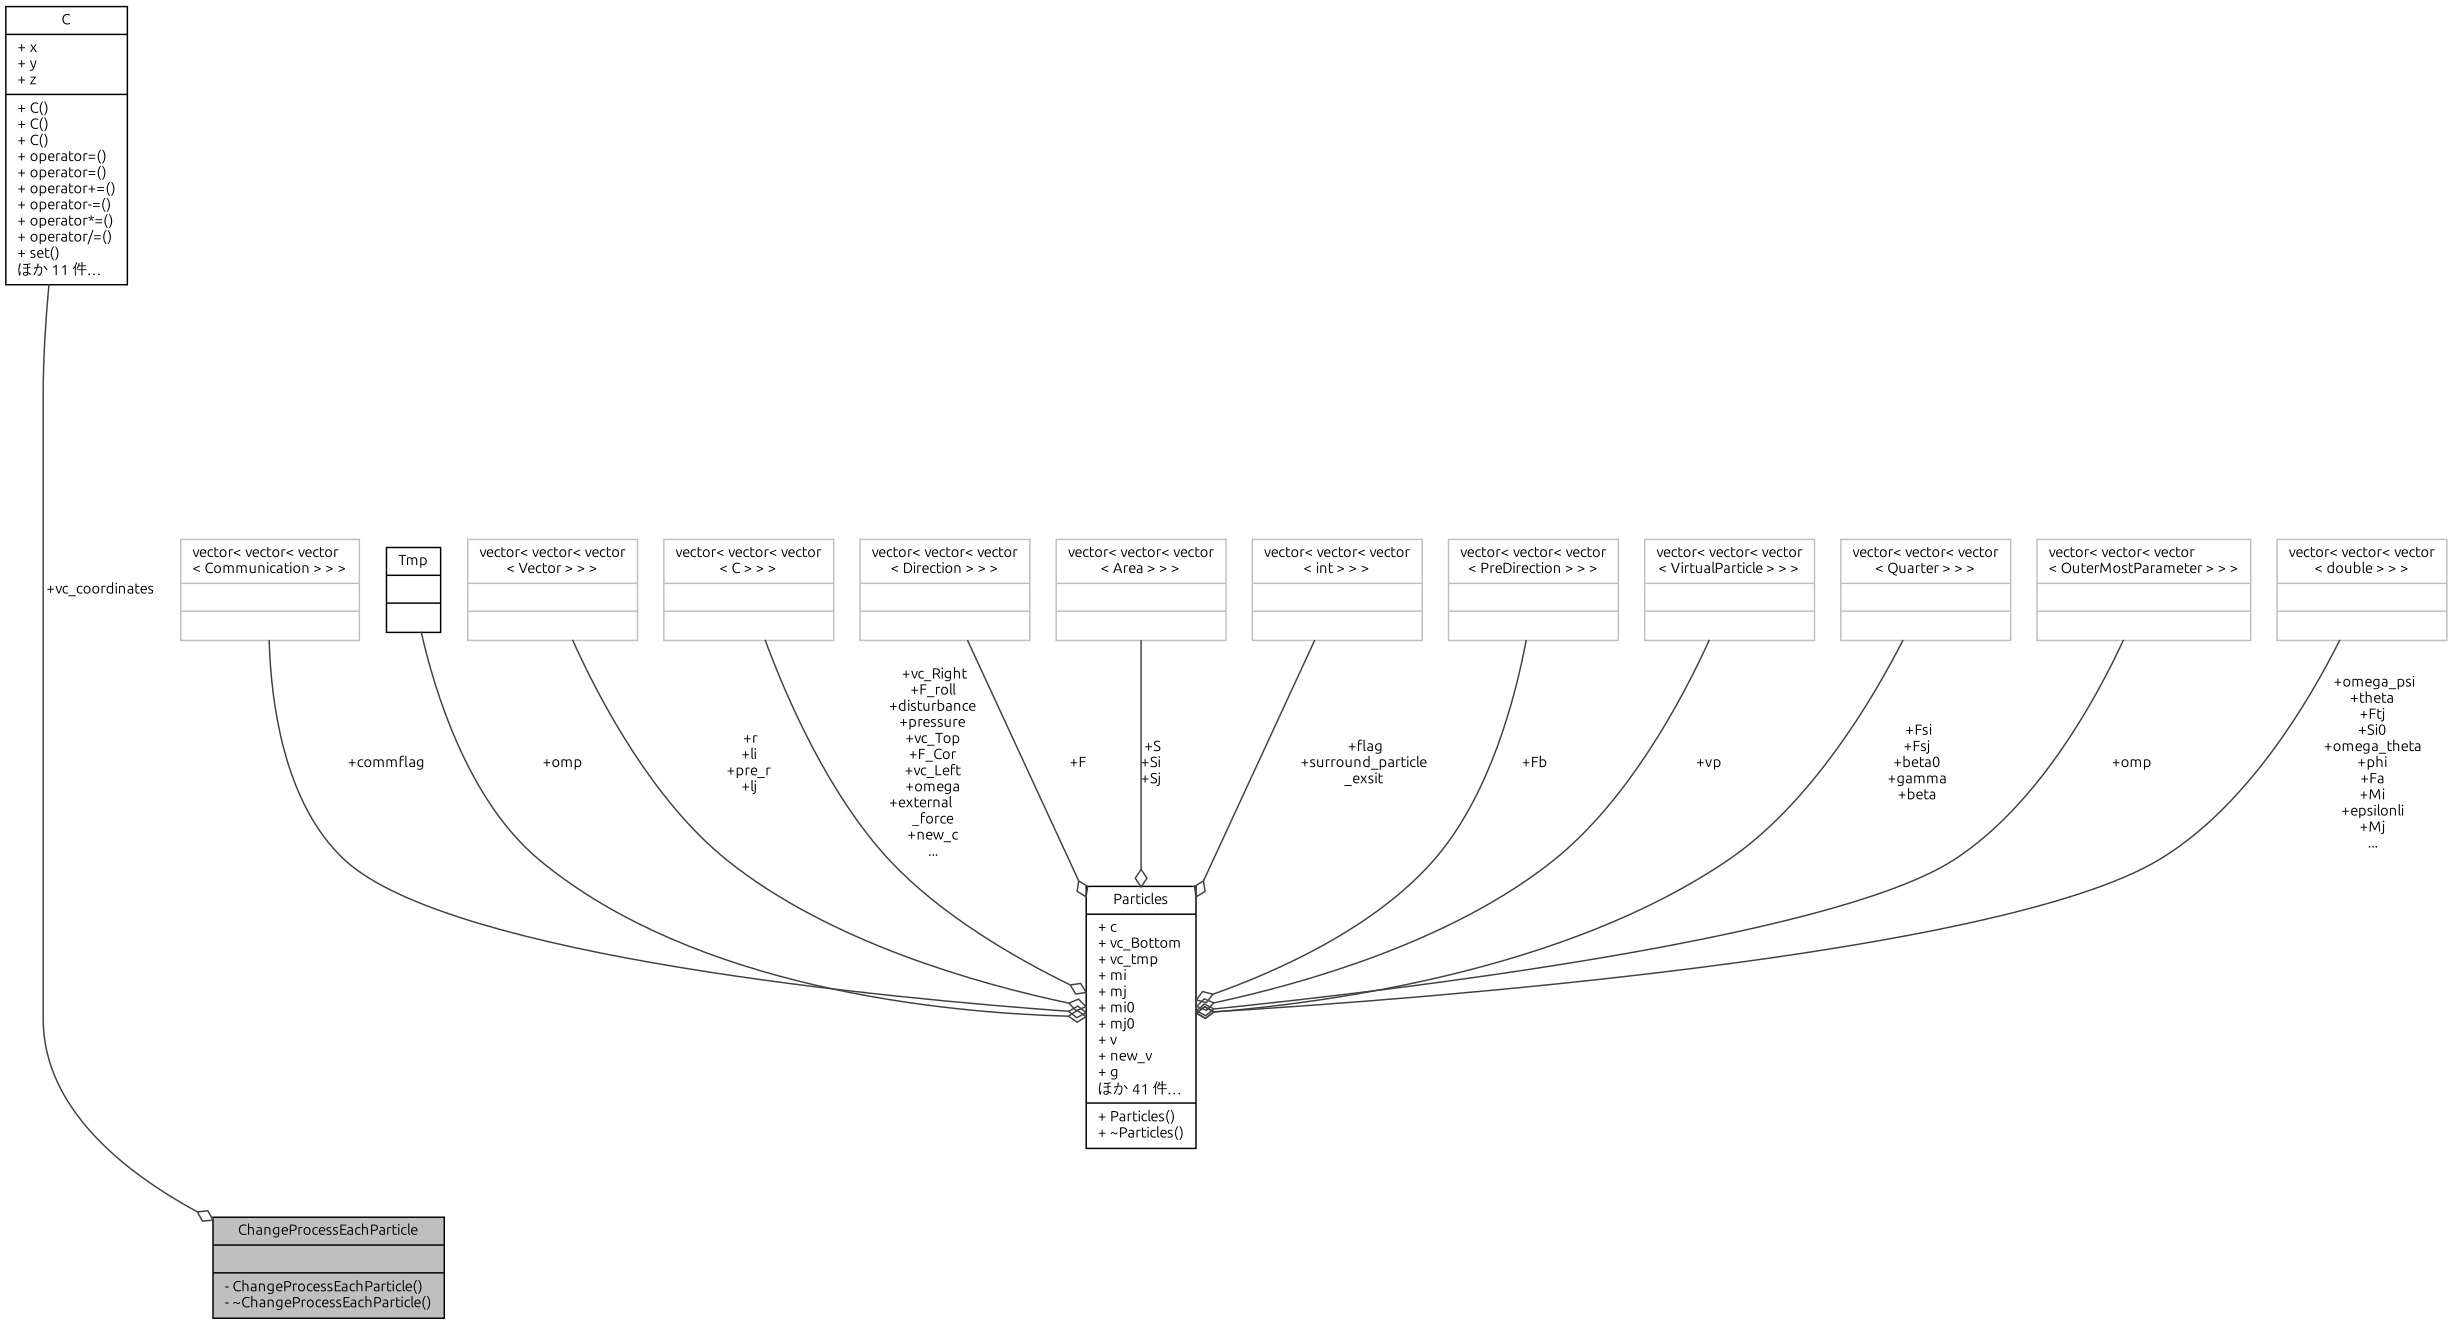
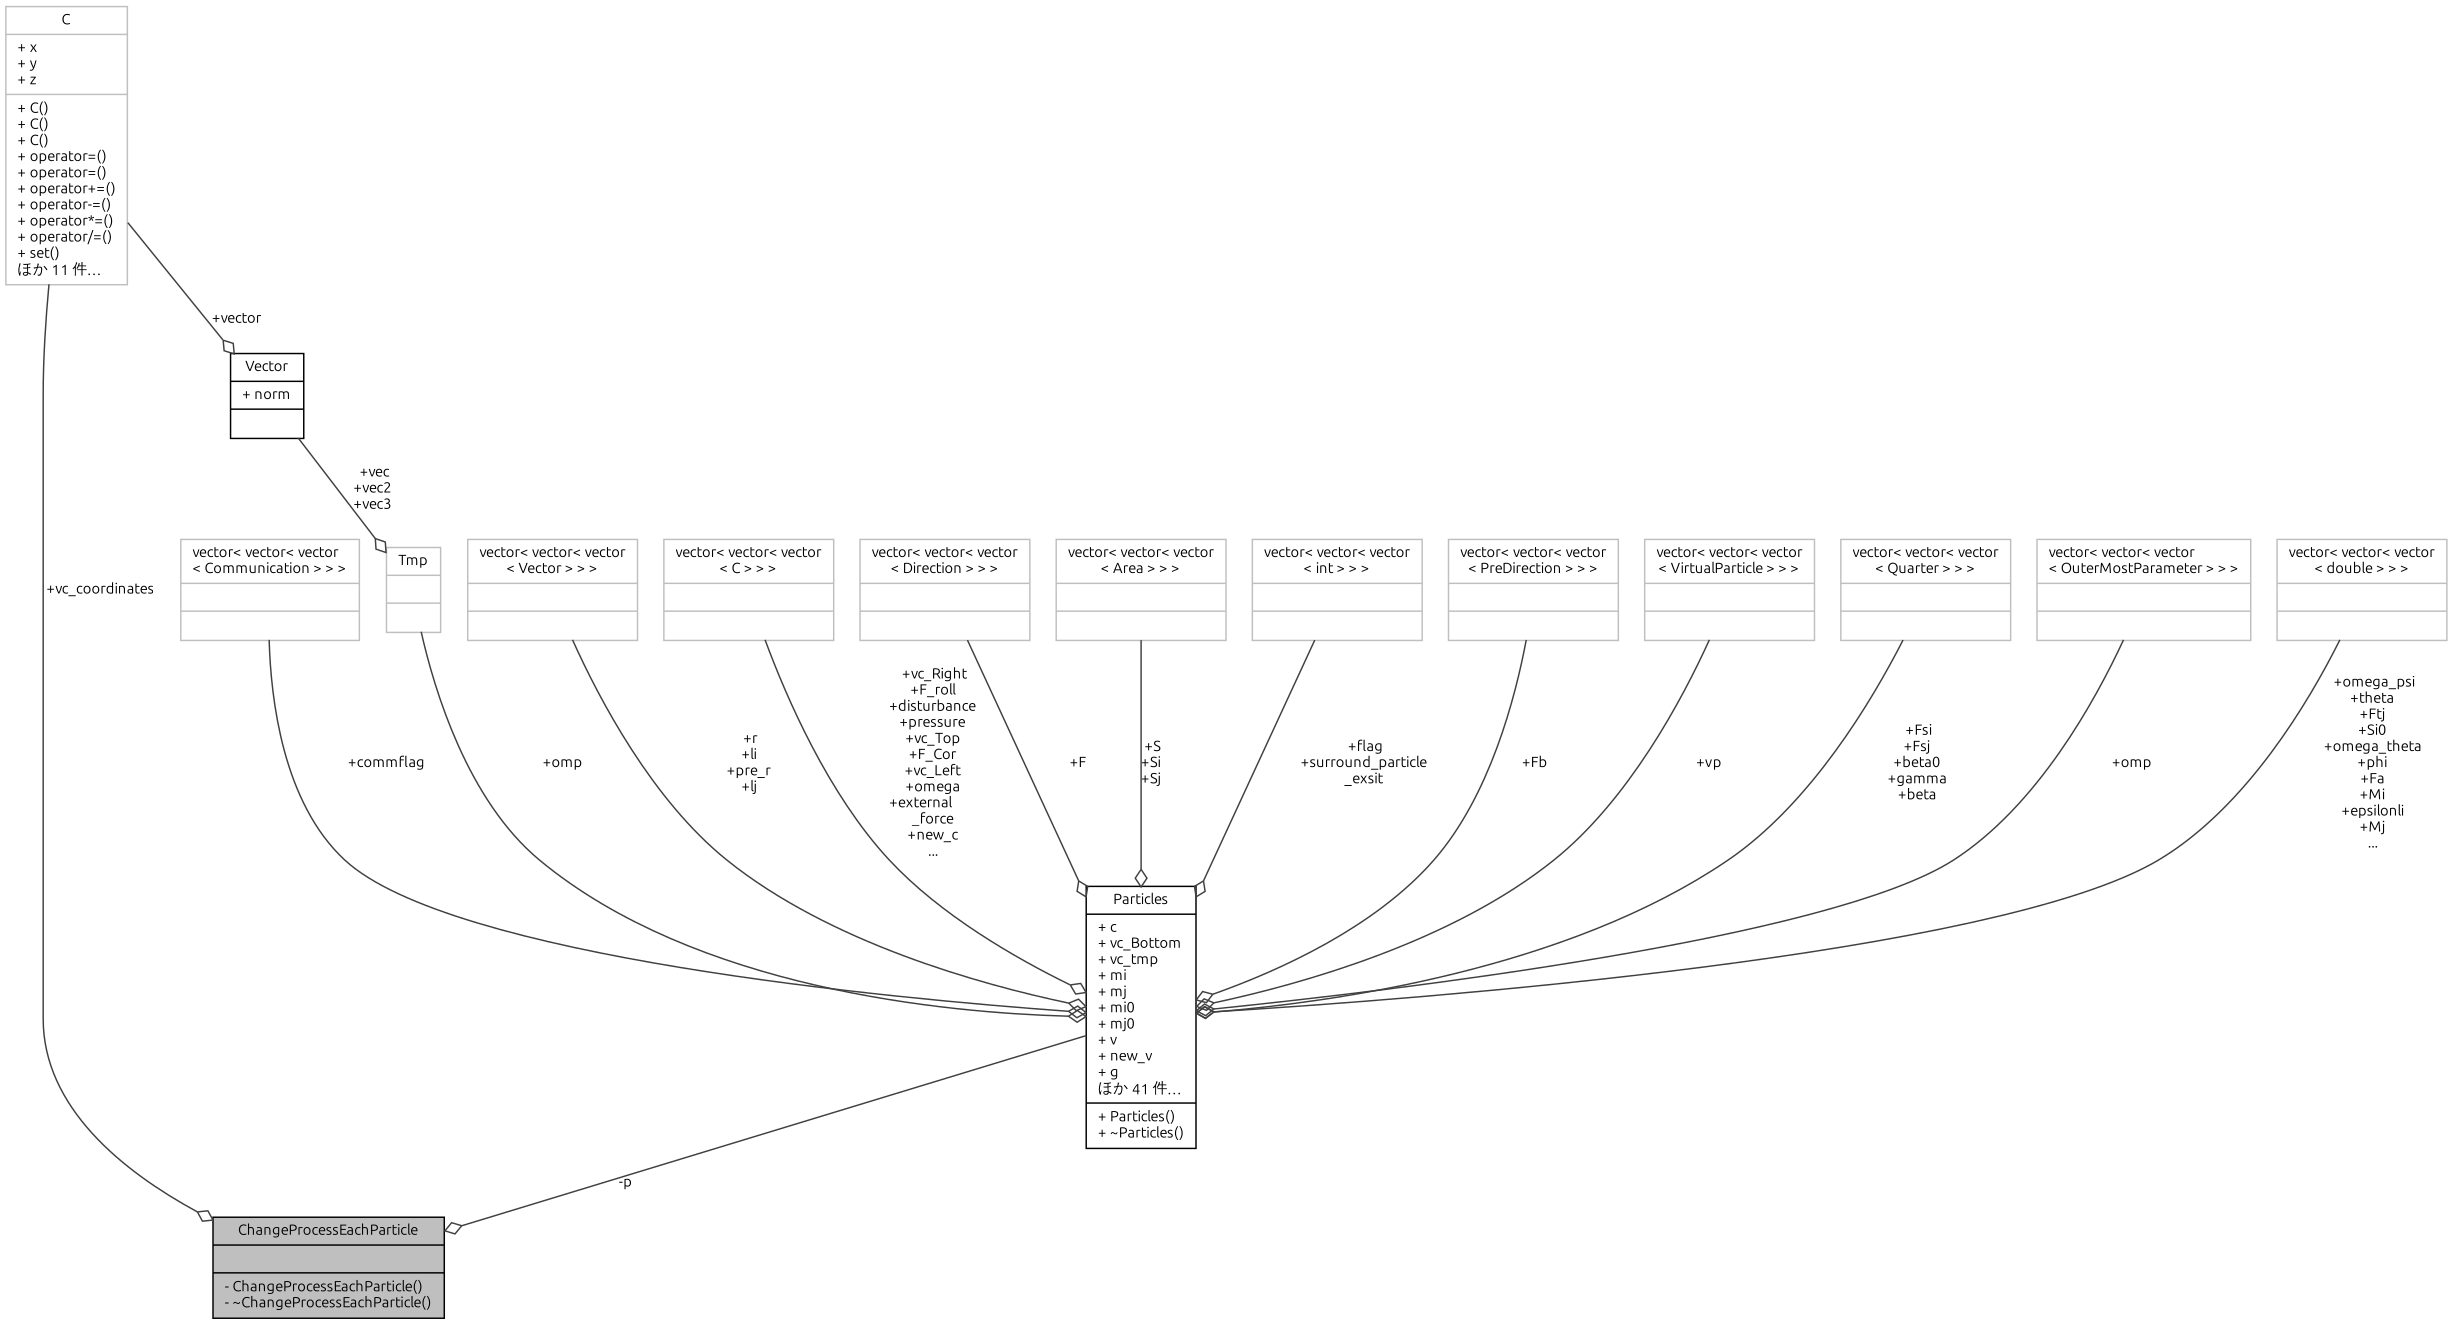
node "C": color black -> grey75
node "Vector": added
node "Tmp": color black -> grey75
edge "Particles" -> "ChangeProcessEachParticle": added, label "-p"
